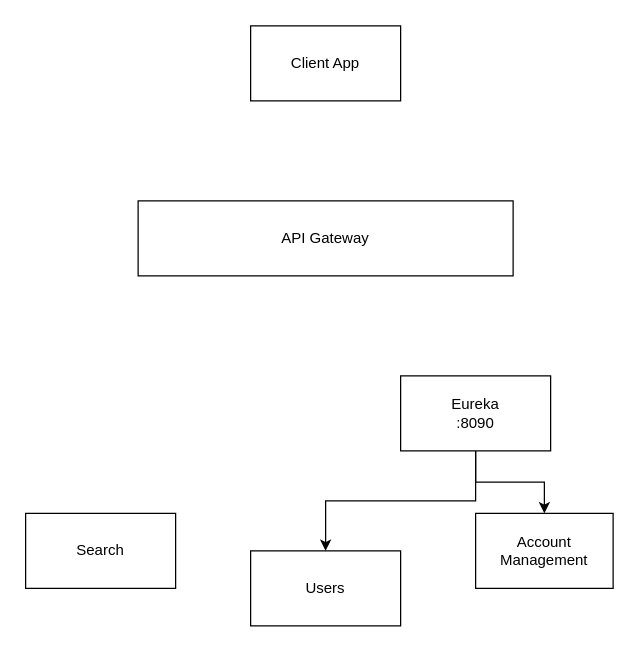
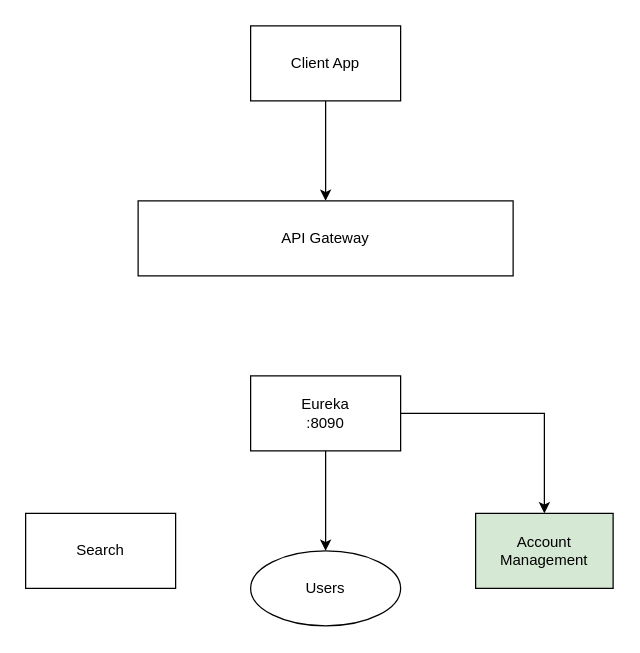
edge "Client App" -> "API Gateway": added
node "Eureka :8090": moved (476, 413) -> (326, 413)
node "Account Management": fillcolor #ffffff -> #d5e8d4
node "Users": shape rectangle -> ellipse
